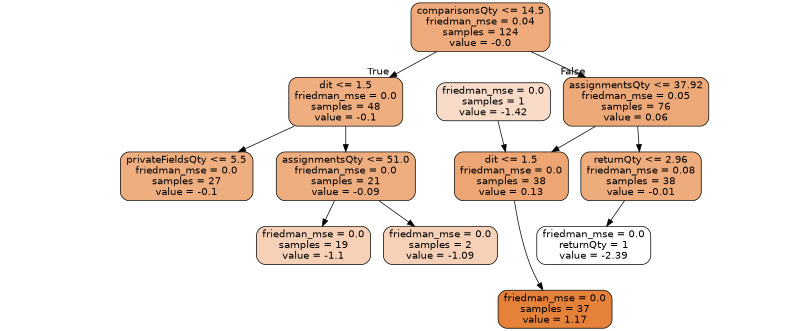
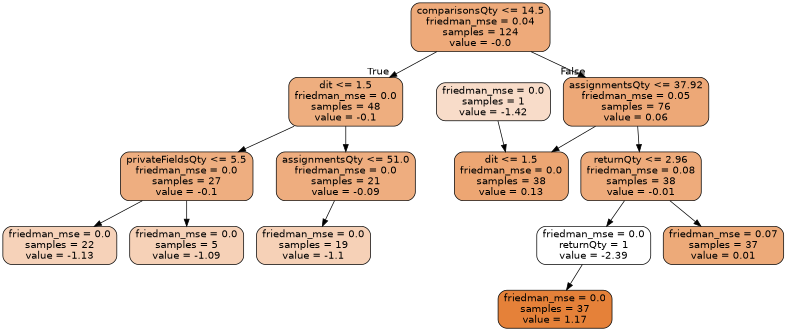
edge "dit <= 1.5 friedman_mse = 0.0 samples = 38 value = 0.13" -> "friedman_mse = 0.0 samples = 37 value = 1.17": now "friedman_mse = 0.0 returnQty = 1 value = -2.39" -> "friedman_mse = 0.0 samples = 37 value = 1.17"
node "friedman_mse = 0.0 samples = 22 value = -1.13": added
node "friedman_mse = 0.0 samples = 5 value = -1.09": added
node "friedman_mse = 0.0 samples = 2 value = -1.09": removed
node "friedman_mse = 0.07 samples = 37 value = 0.01": added
